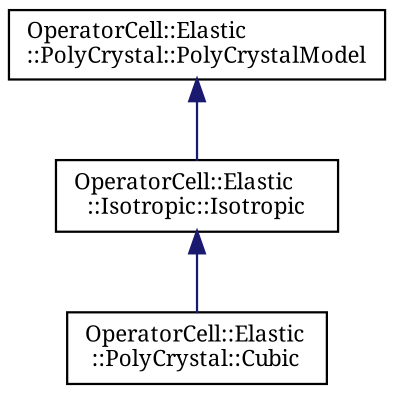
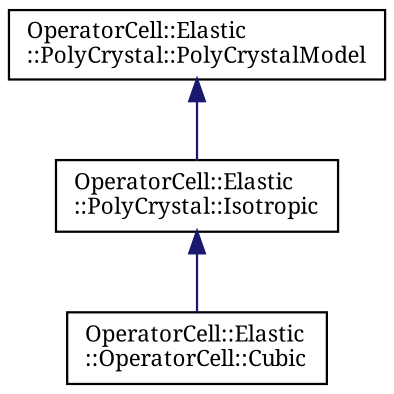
node "OperatorCell::Elastic ::Isotropic::Isotropic": label "OperatorCell::Elastic ::Isotropic::Isotropic" -> "OperatorCell::Elastic ::PolyCrystal::Isotropic"
node "OperatorCell::Elastic ::PolyCrystal::Cubic": label "OperatorCell::Elastic ::PolyCrystal::Cubic" -> "OperatorCell::Elastic ::OperatorCell::Cubic"
